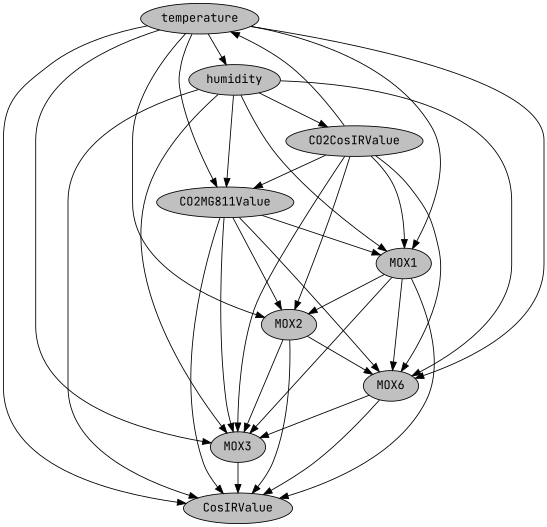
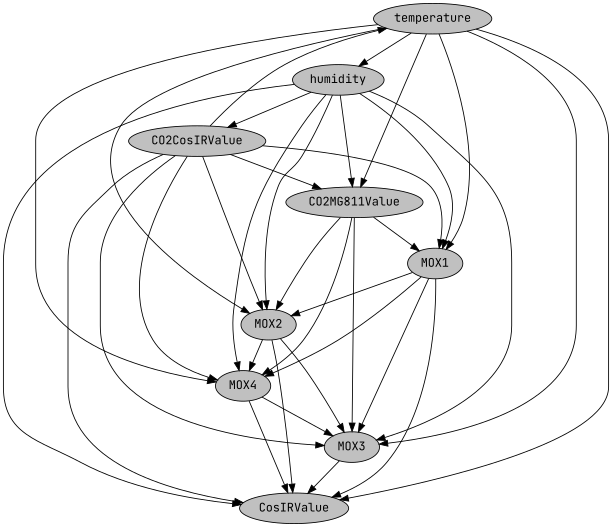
edge "humidity" -> "MOX2": added
edge "CO2MG811Value" -> "CosIRValue": now "CO2CosIRValue" -> "CosIRValue"
node "MOX6": label "MOX6" -> "MOX4"
